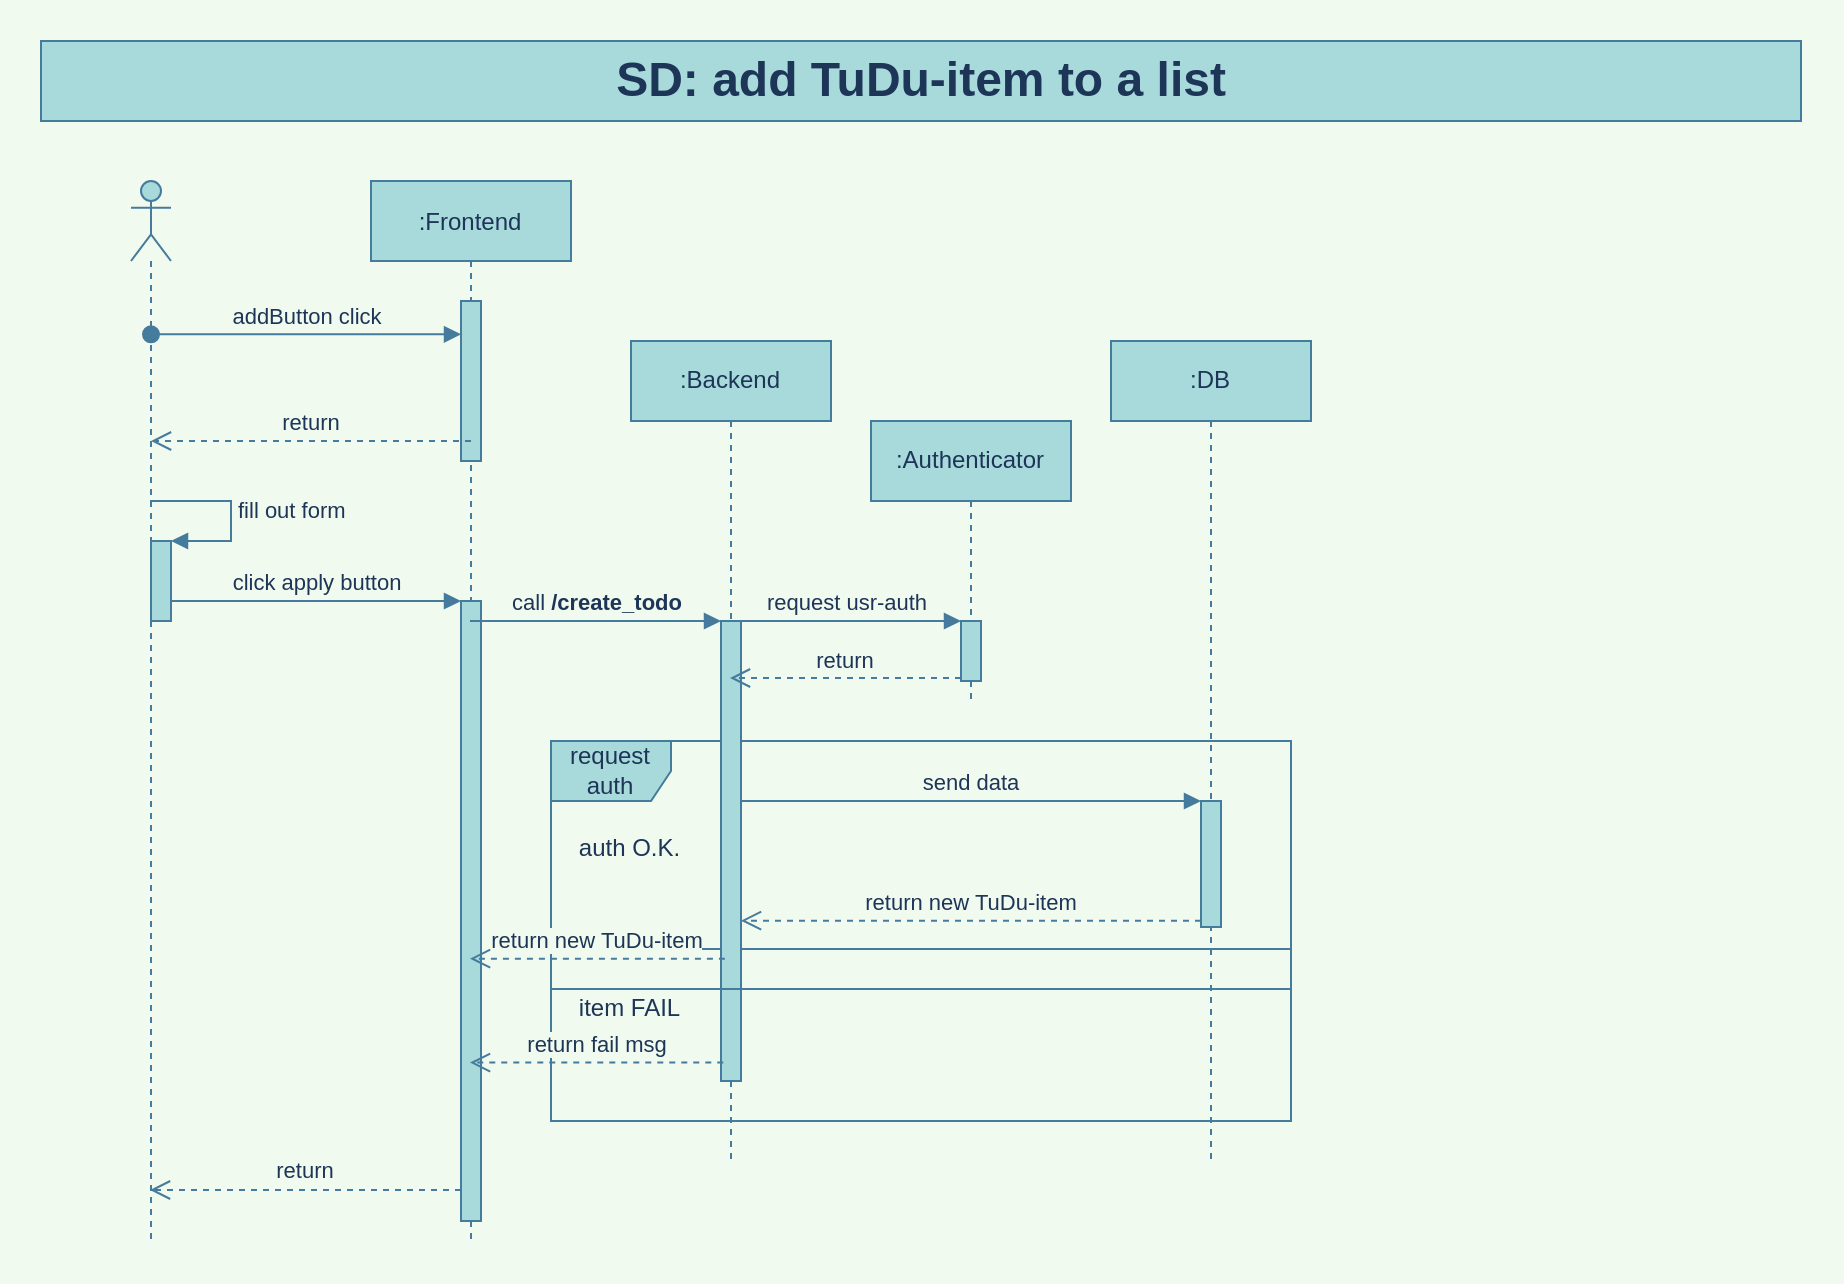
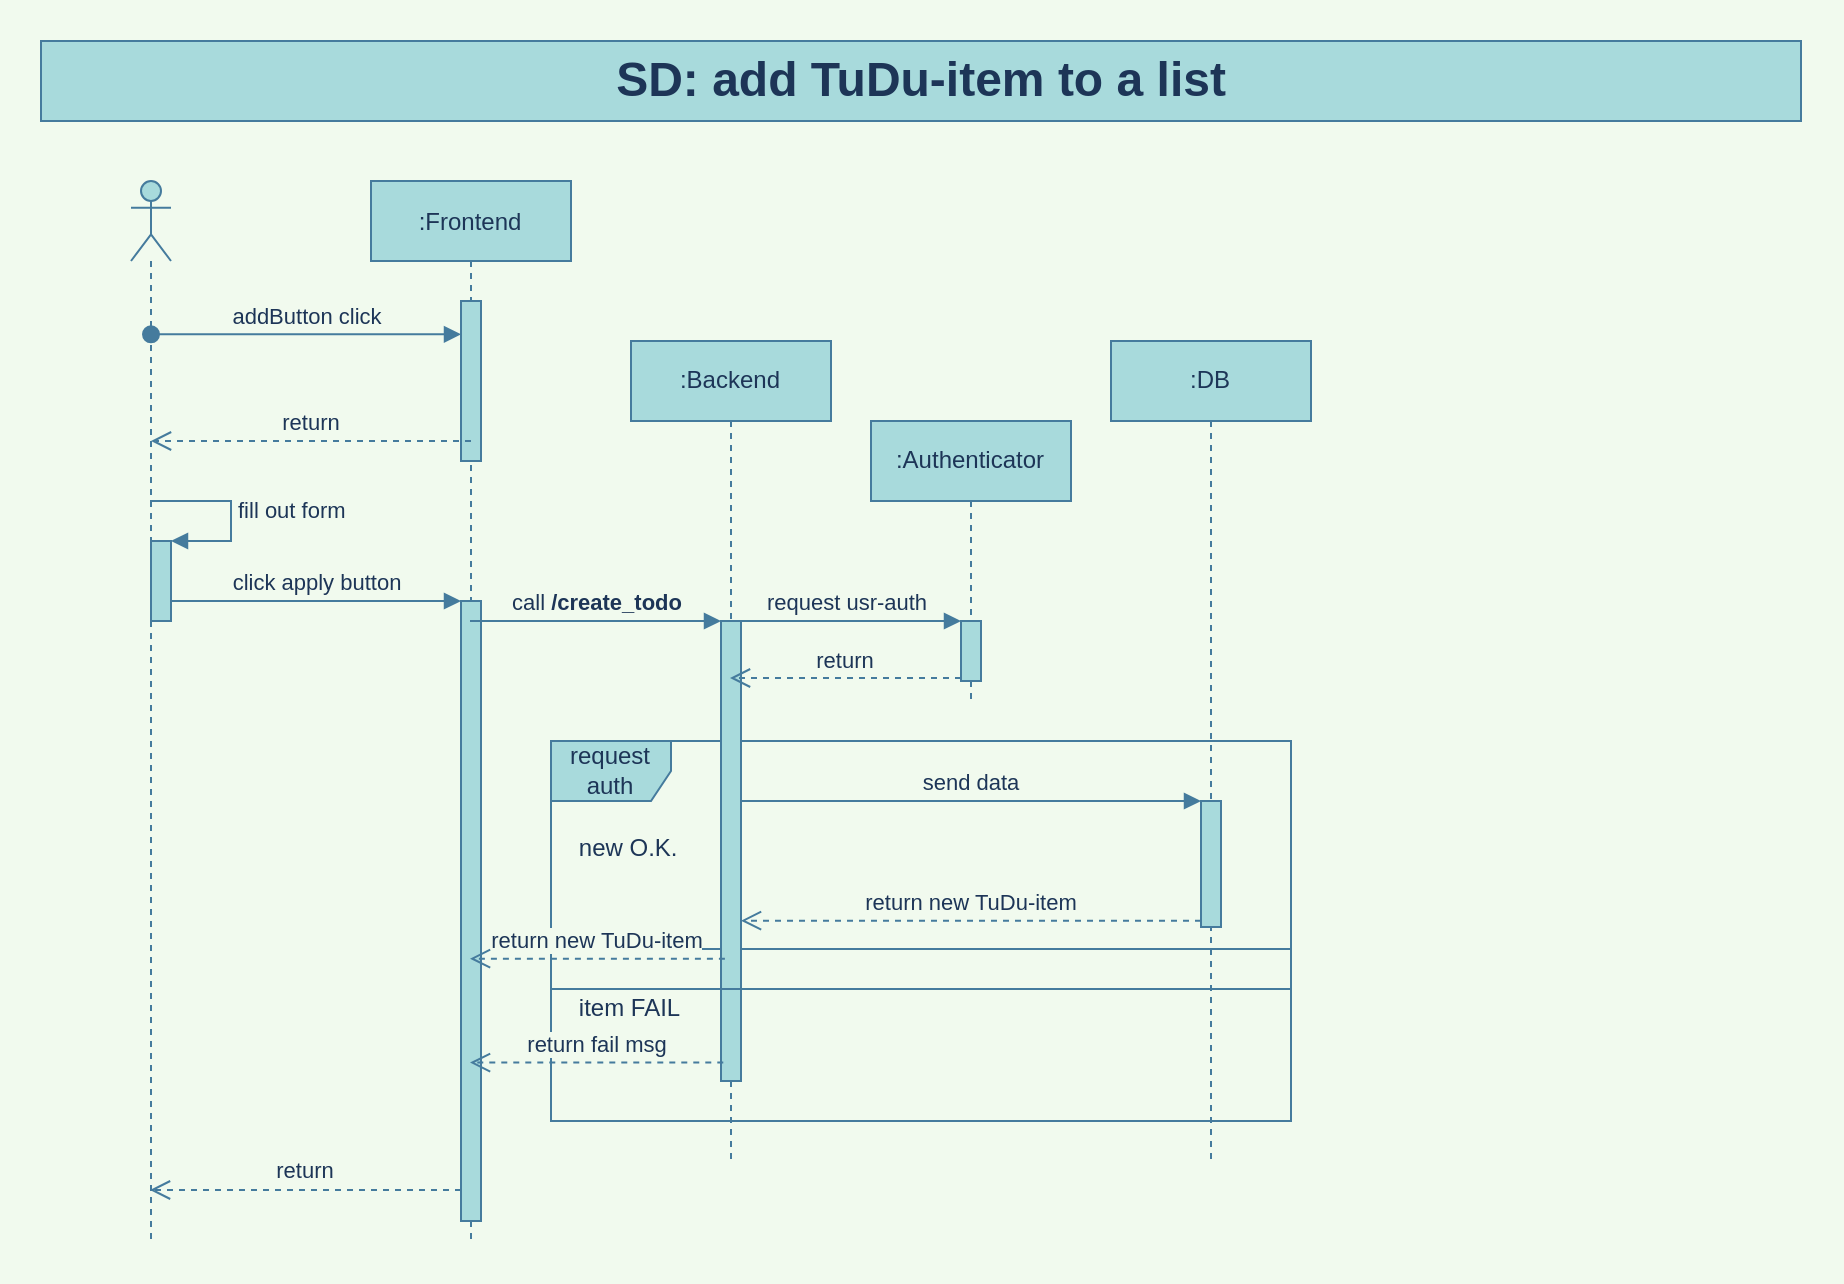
node "auth O.K.": label "auth O.K." -> "new O.K."
